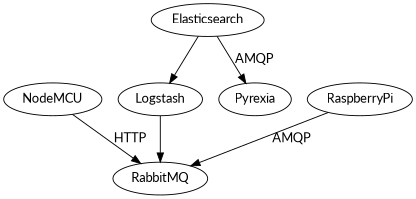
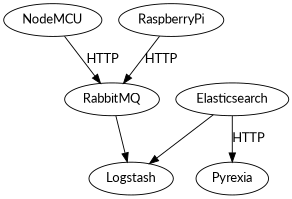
edge "Elasticsearch" -> "Pyrexia": label "AMQP" -> "HTTP"
edge "Logstash" -> "RabbitMQ": reversed
edge "RaspberryPi" -> "RabbitMQ": label "AMQP" -> "HTTP"
